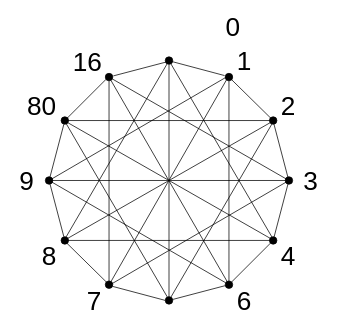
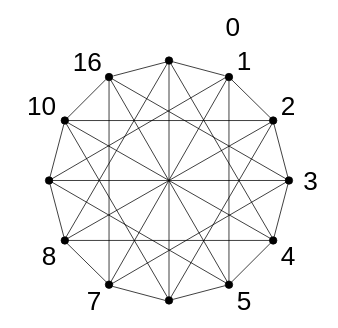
node "80": label "80" -> "10"
node "9": removed
node "6": label "6" -> "5"
